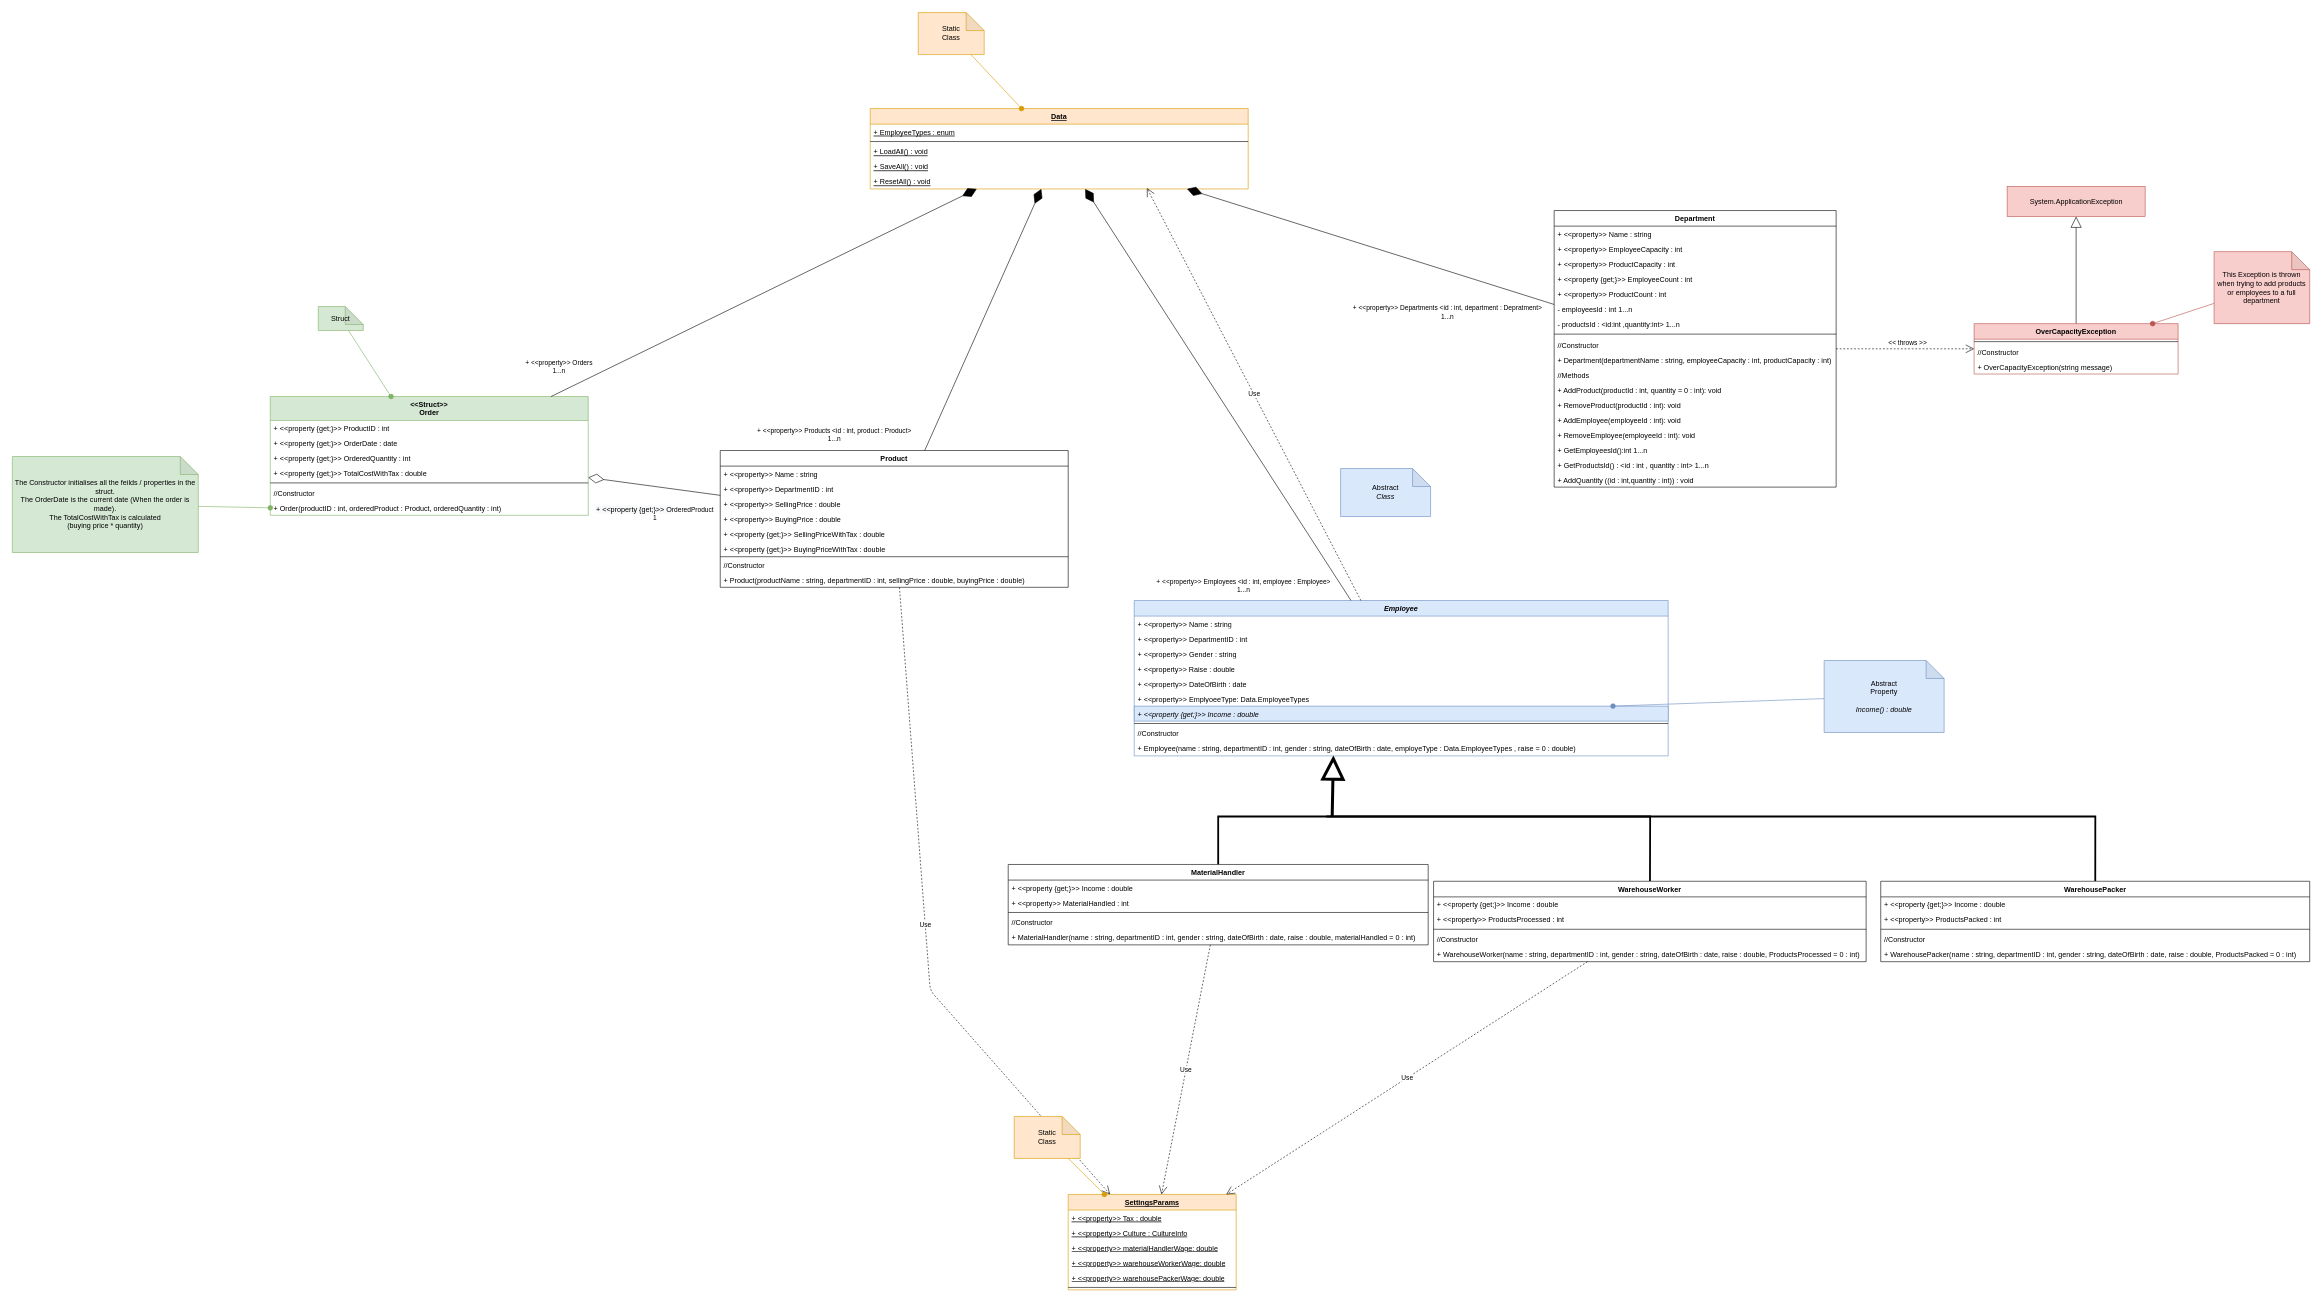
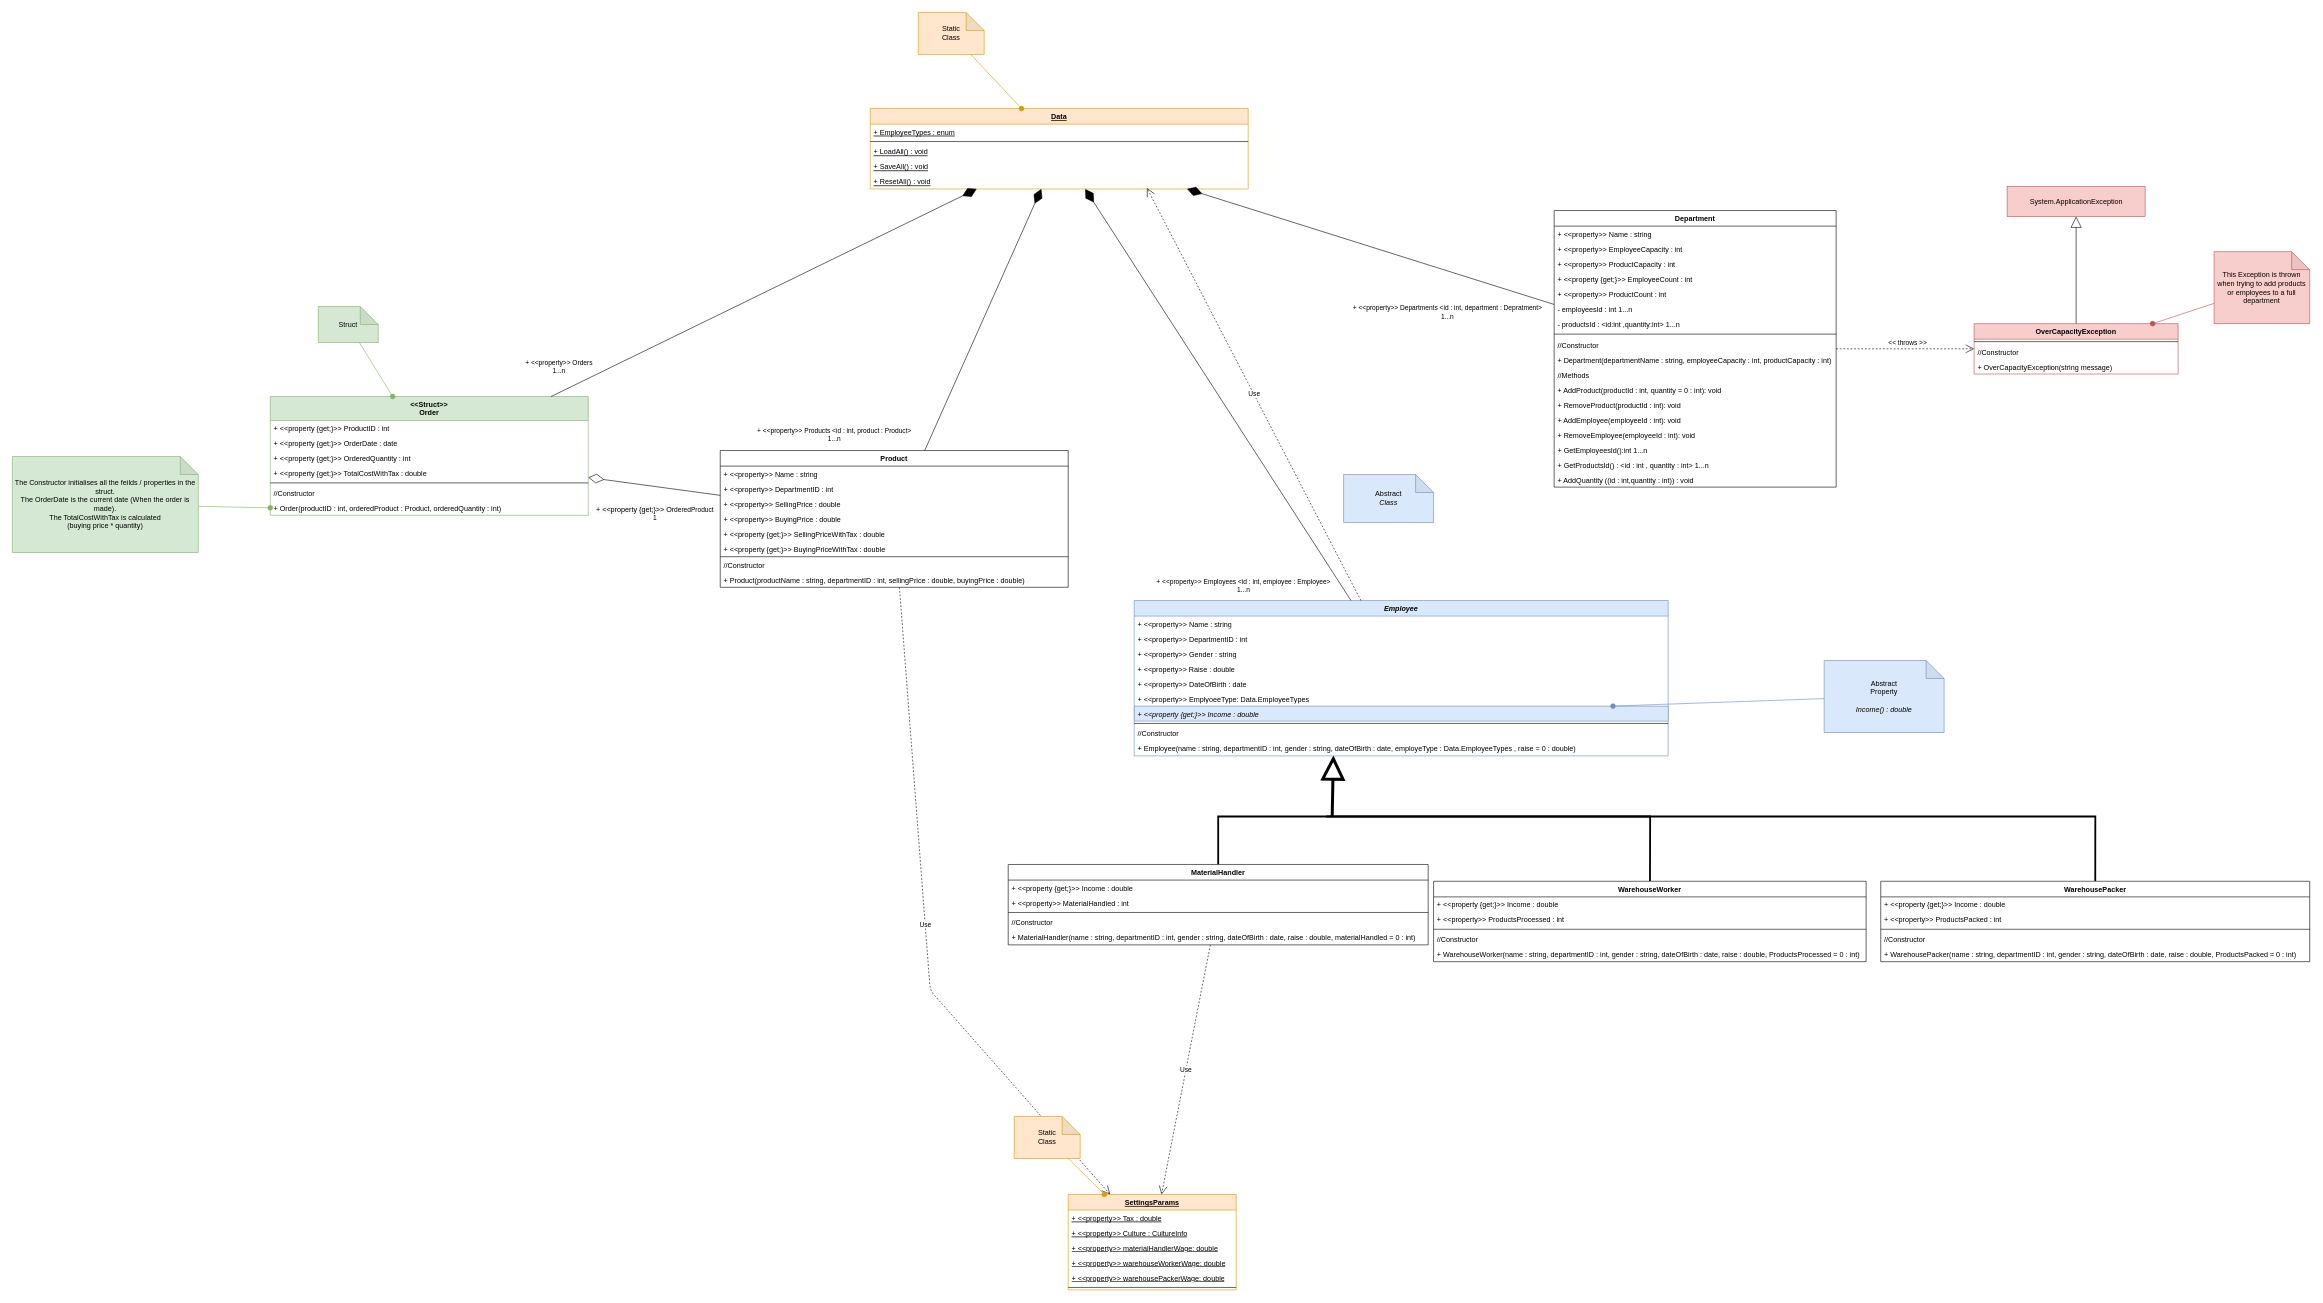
node "Struct": size 45x24 -> 60x36
node "Abstract Class": moved (1386, 492) -> (1389, 498)
edge "WarehouseWorker" -> "SettingsParams": removed, label "Use"
